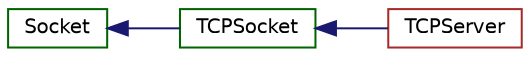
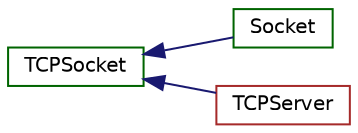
edge "TCPSocket" -> "Socket": reversed
